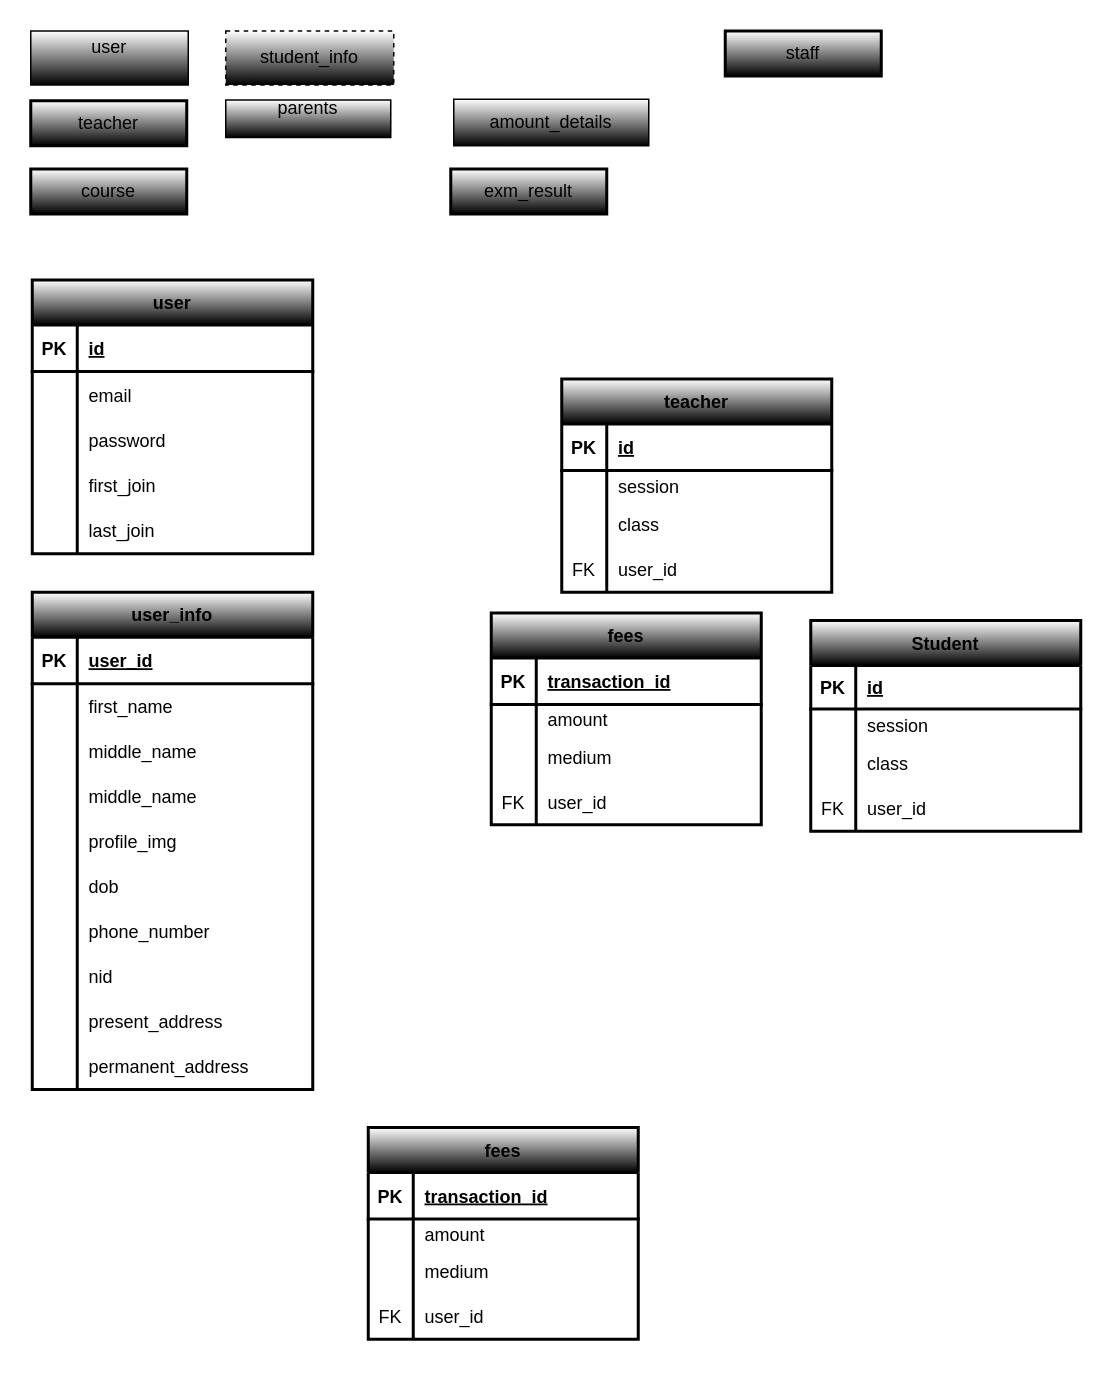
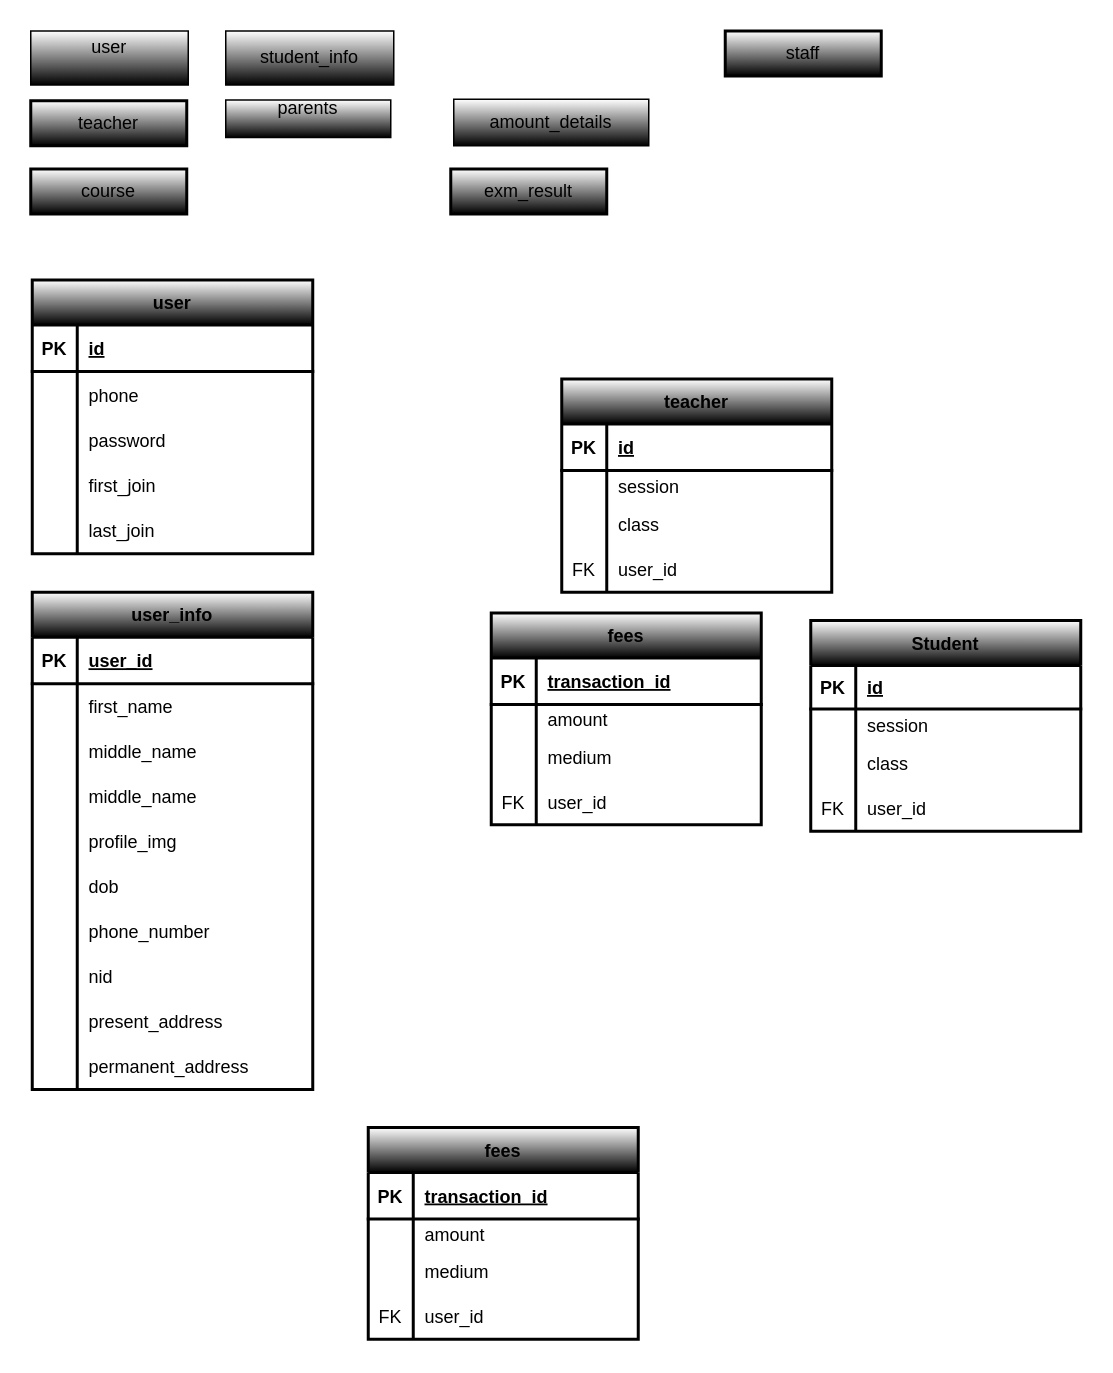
node "student_info": style dashed -> solid
node "email": label "email" -> "phone"
